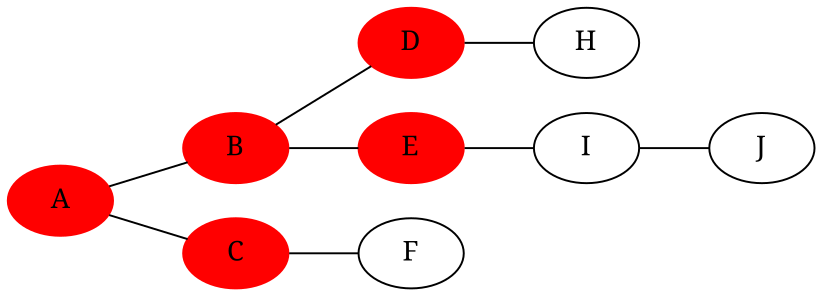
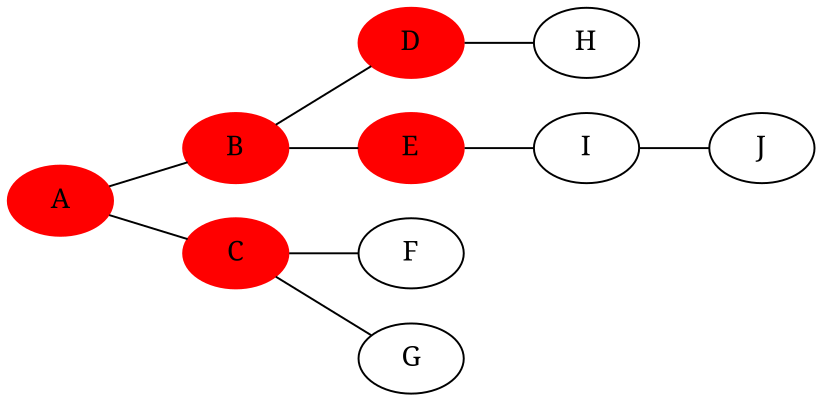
node "G": added
